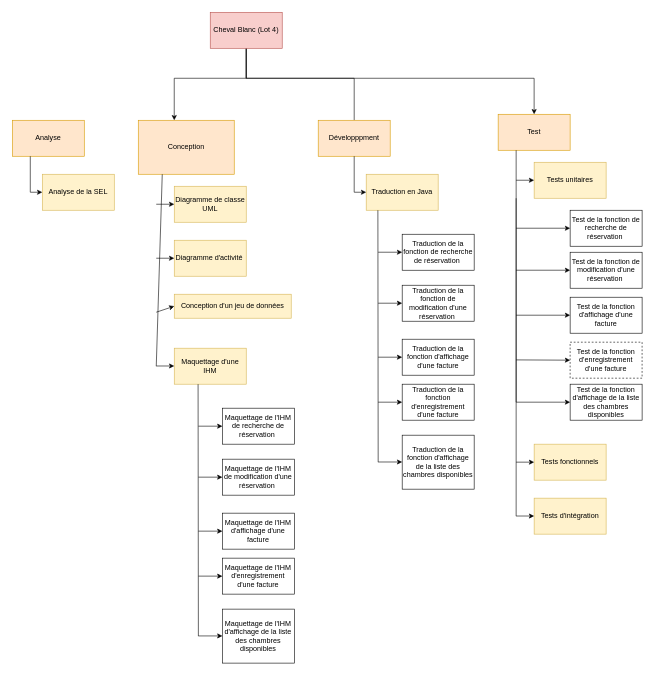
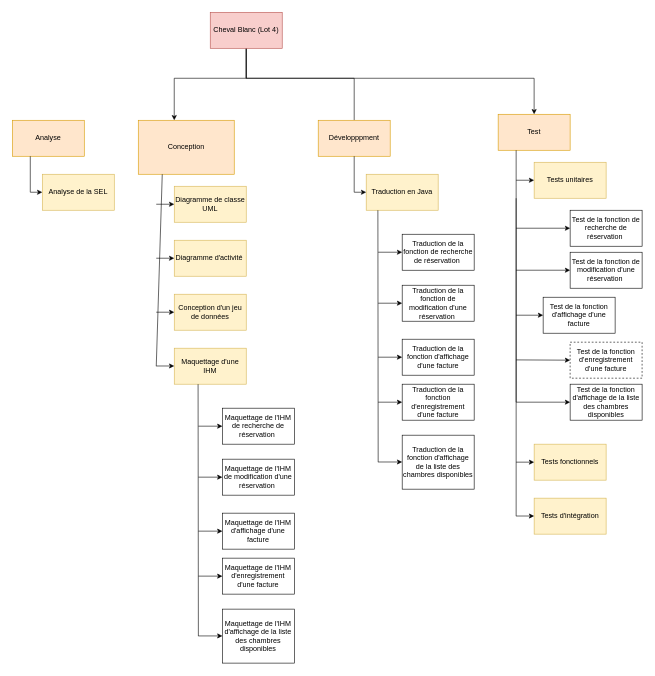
node "Conception d'un jeu de données": size 117x24 -> 72x36
node "Test de la fonction d'affichage d'une facture": moved (606, 315) -> (579, 315)
